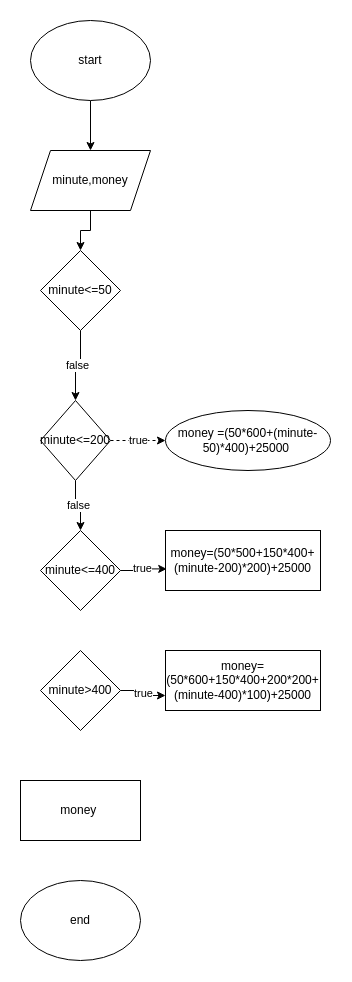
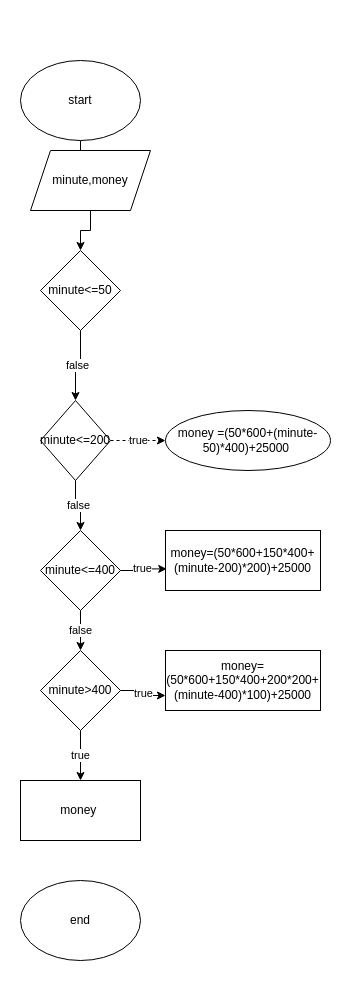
node "start": moved (91, 61) -> (81, 101)
node "money=(50*500+150*400+(minute-200)*200)+25000": label "money=(50*500+150*400+(minute-200)*200)+25000" -> "money=(50*600+150*400+(minute-200)*200)+25000"
edge "minute<=400" -> "minute>400": added, label "false"
edge "minute>400" -> "money": added, label "true"
